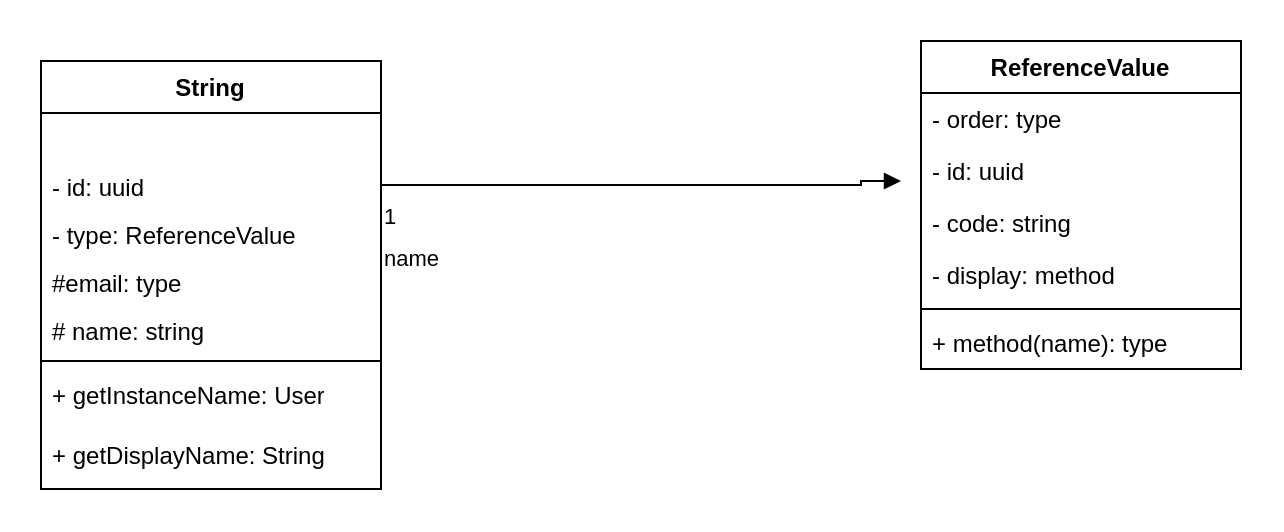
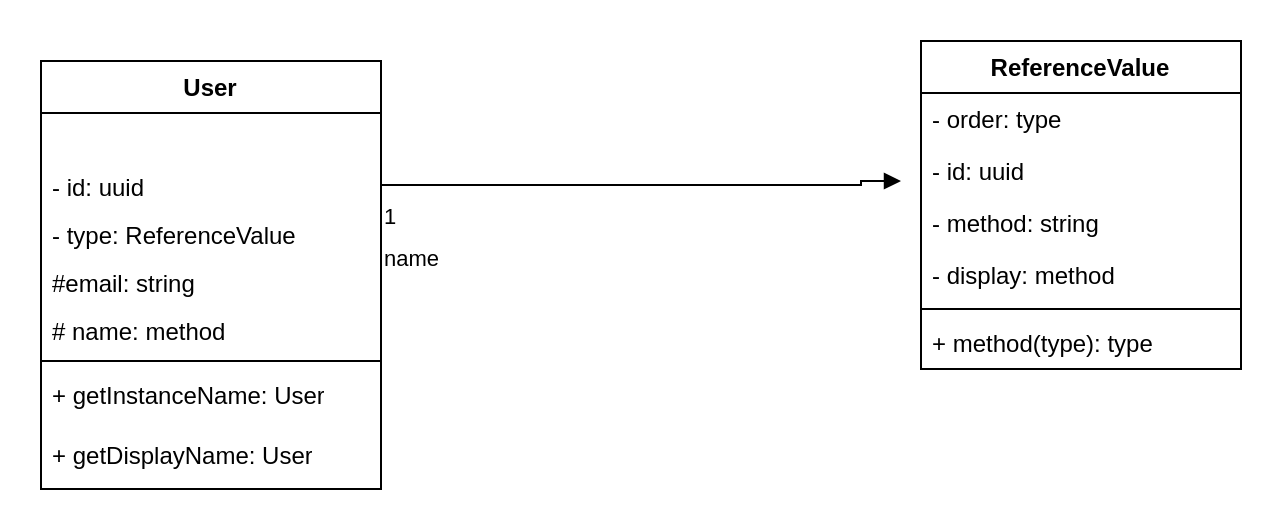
node "String": label "String" -> "User"
node "- code: string": label "- code: string" -> "- method: string"
node "#email: type": label "#email: type" -> "#email: string"
node "# name: string": label "# name: string" -> "# name: method"
node "+ method(name): type": label "+ method(name): type" -> "+ method(type): type"
node "+ getDisplayName: String": label "+ getDisplayName: String" -> "+ getDisplayName: User"
